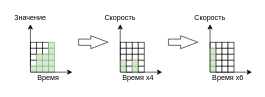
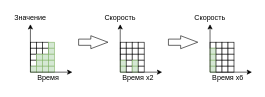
node "Время х4": label "Время х4" -> "Время х2"
